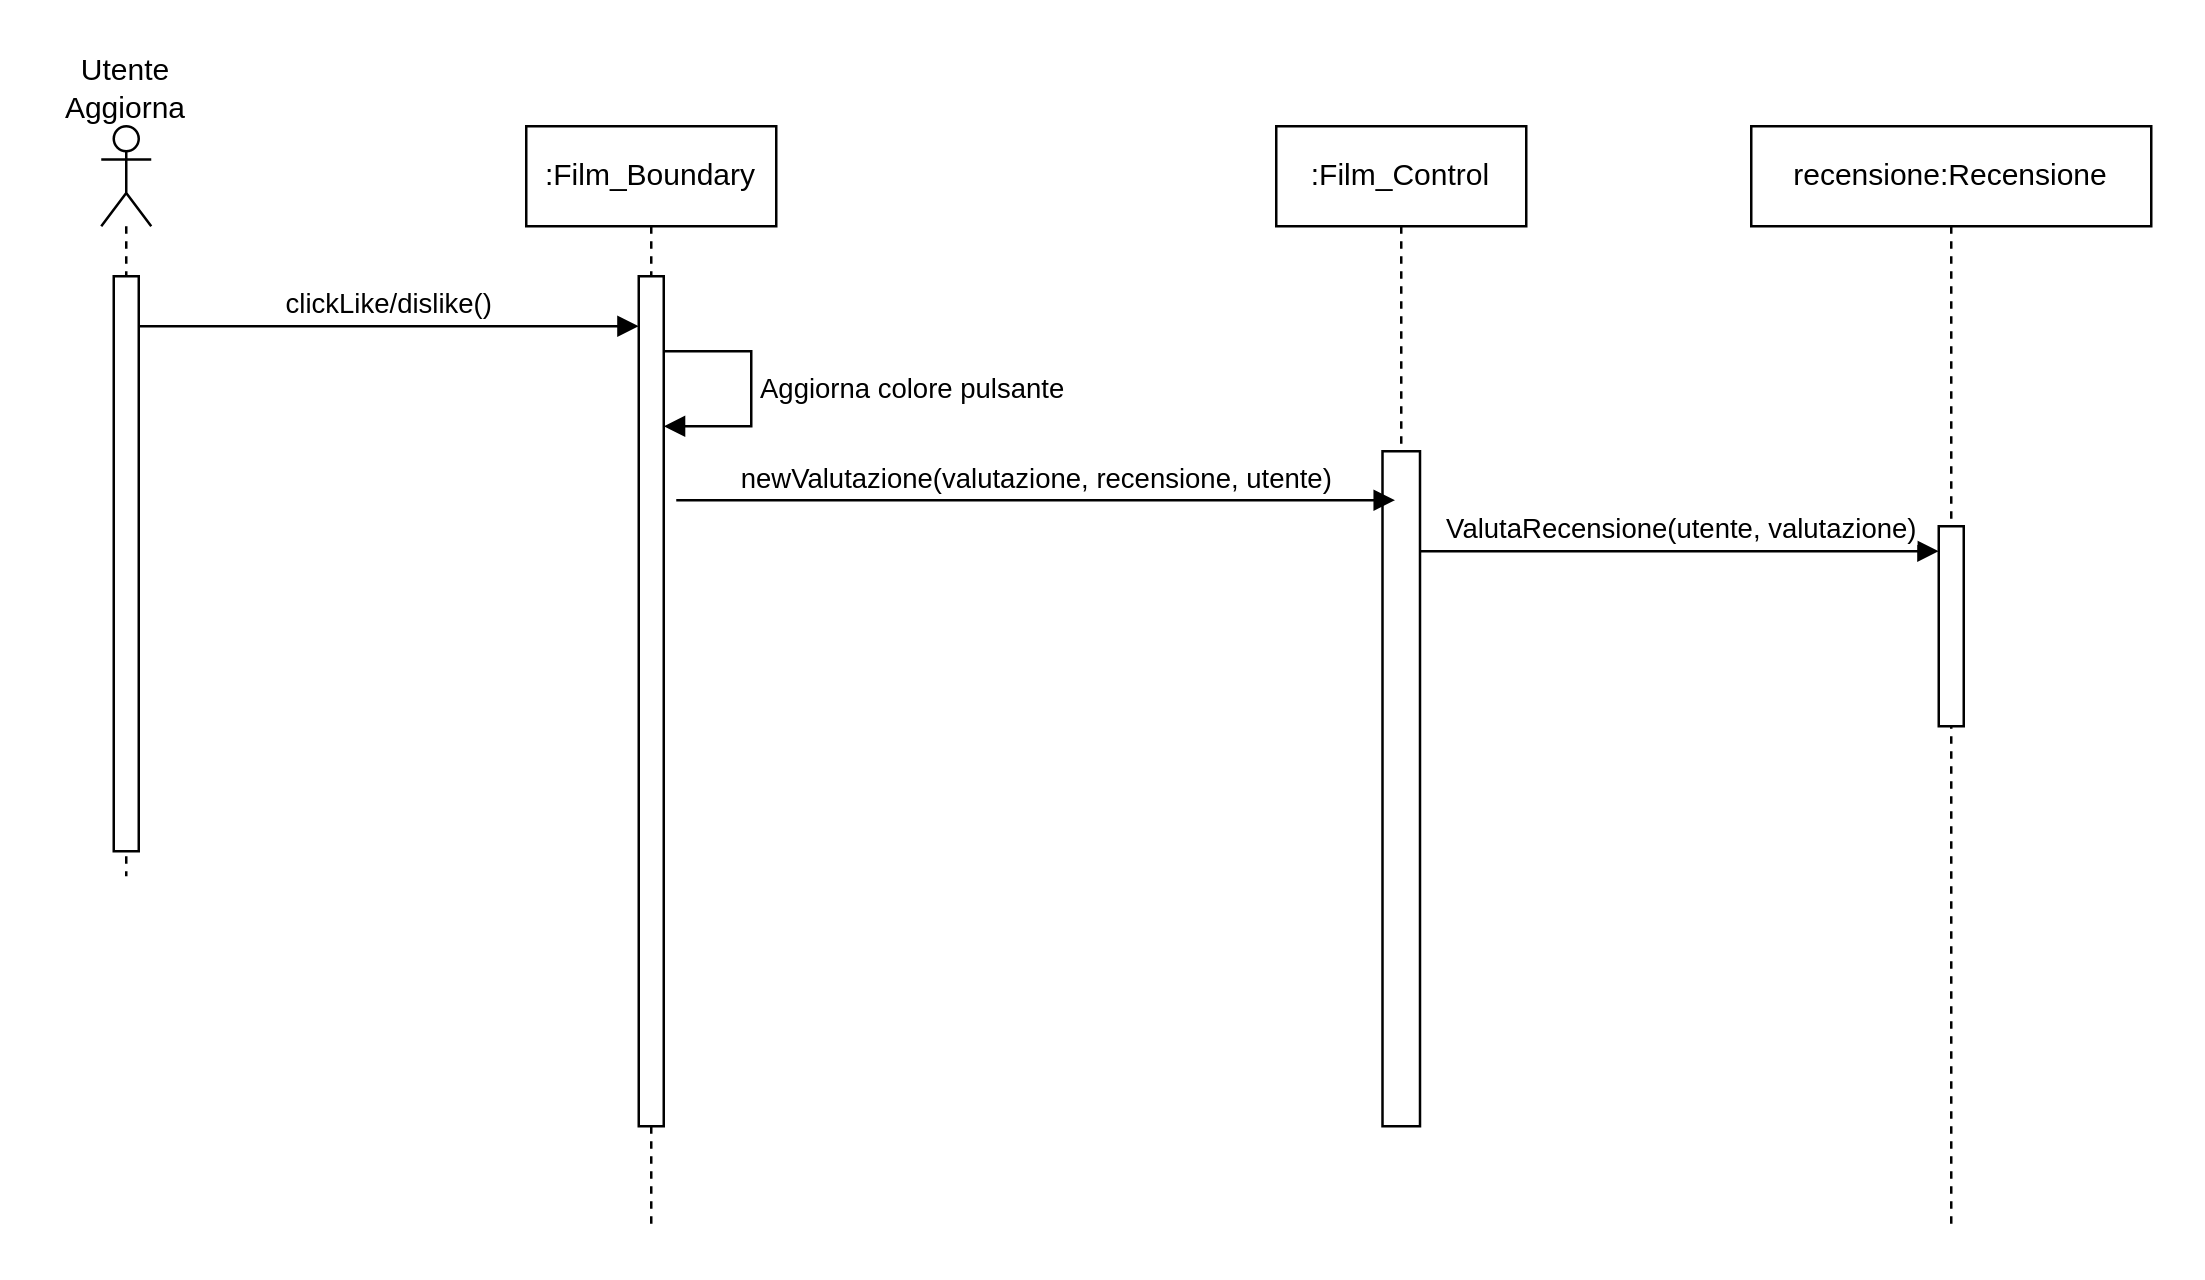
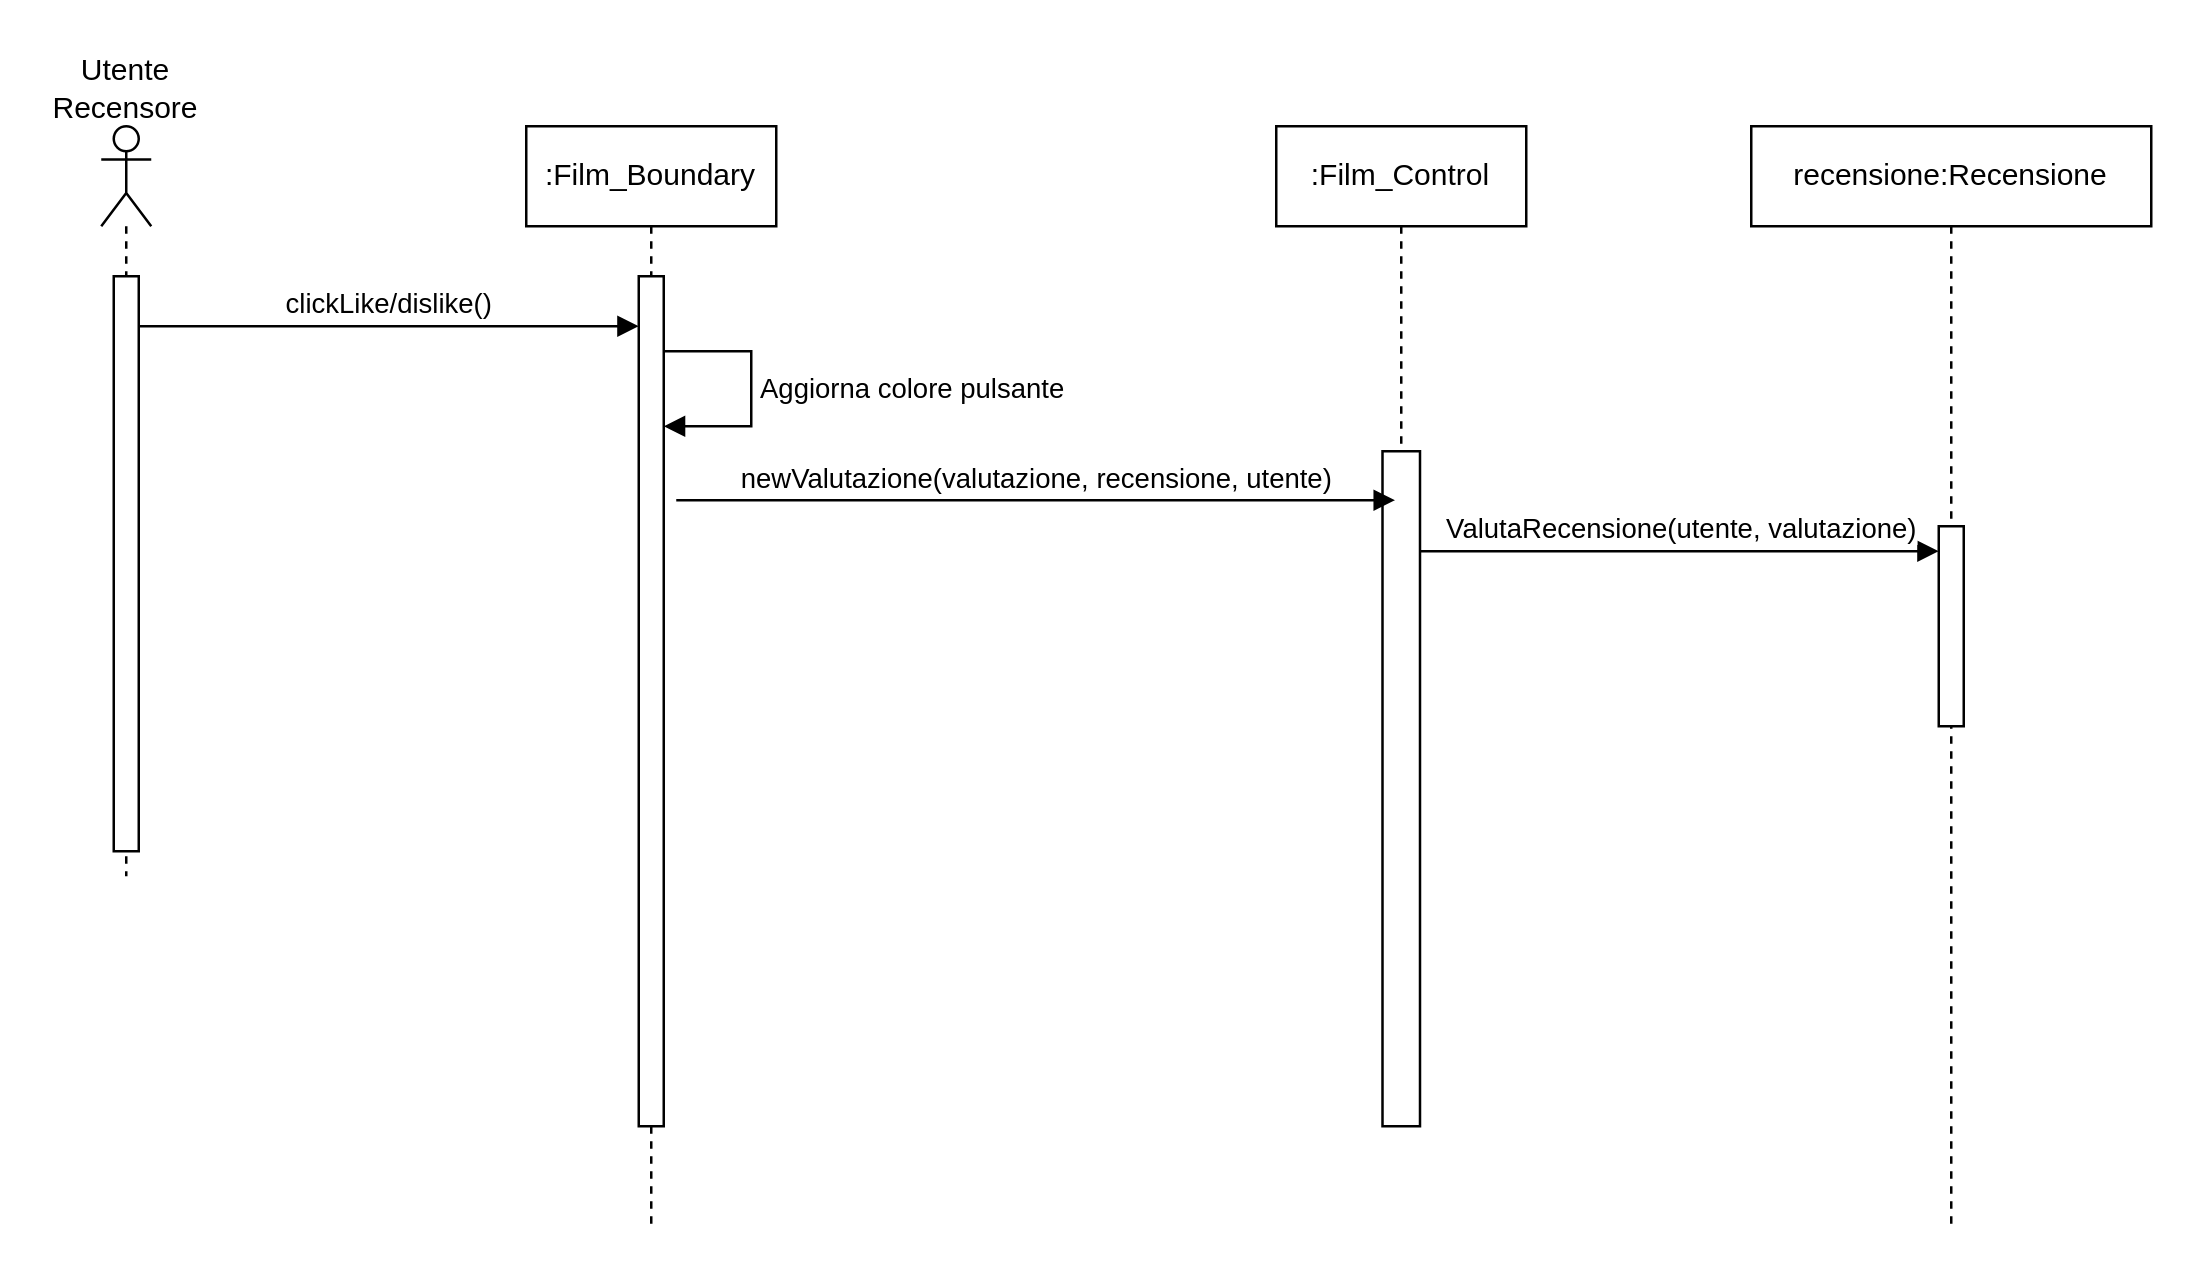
node "Utente Aggiorna": label "Utente Aggiorna" -> "Utente Recensore"
